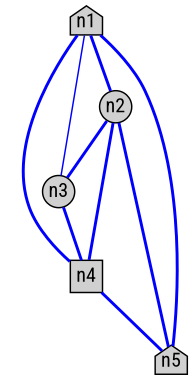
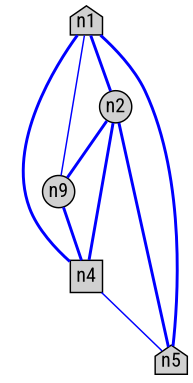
node "n3": label "n3" -> "n9"
edge "n4" -- "n5": style bold -> solid
